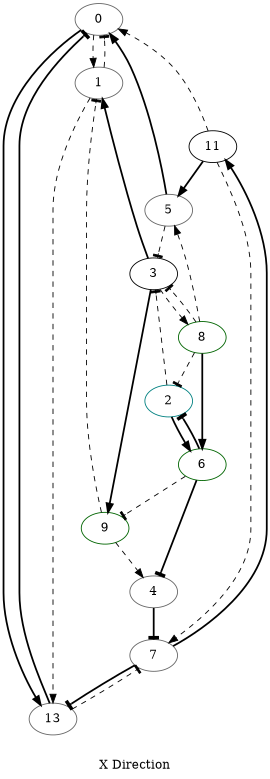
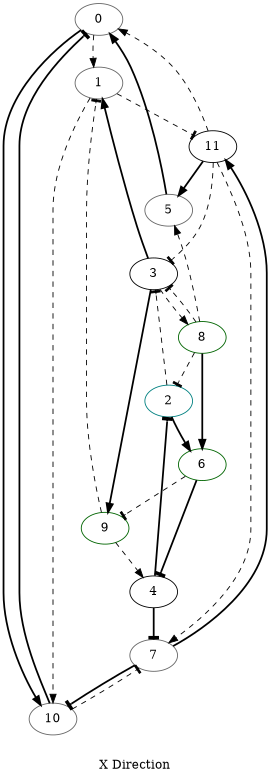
edge "1" -> "0": now "1" -> "11"
edge "5" -> "3": now "11" -> "3"
edge "6" -> "2": now "4" -> "2"
node "4": color gray40 -> black
node "13": label "13" -> "10"
